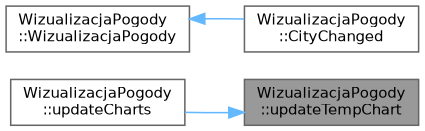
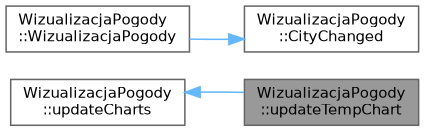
edge "WizualizacjaPogody ::CityChanged" -> "WizualizacjaPogody ::WizualizacjaPogody": reversed
edge "WizualizacjaPogody ::updateCharts" -> "WizualizacjaPogody ::updateTempChart": reversed
